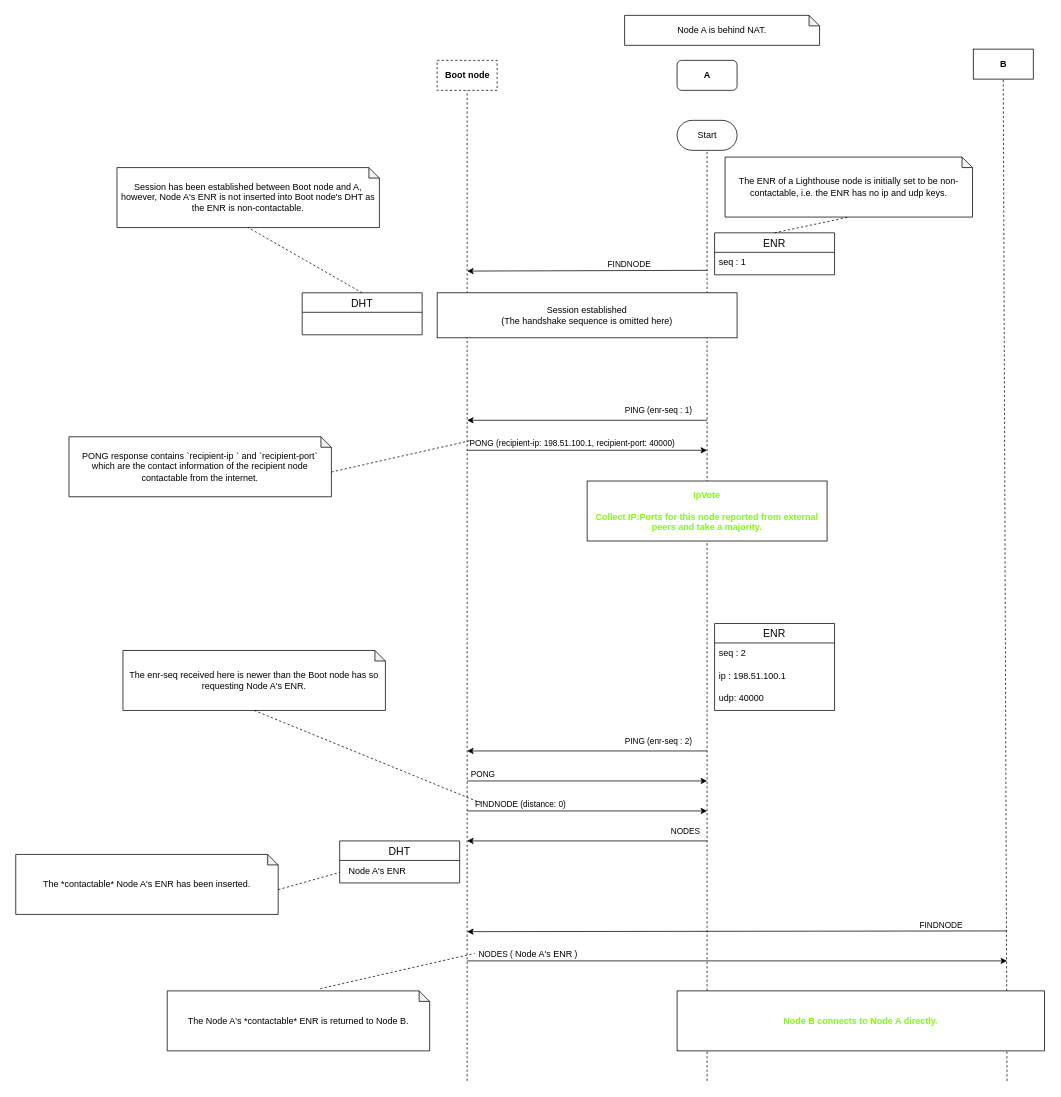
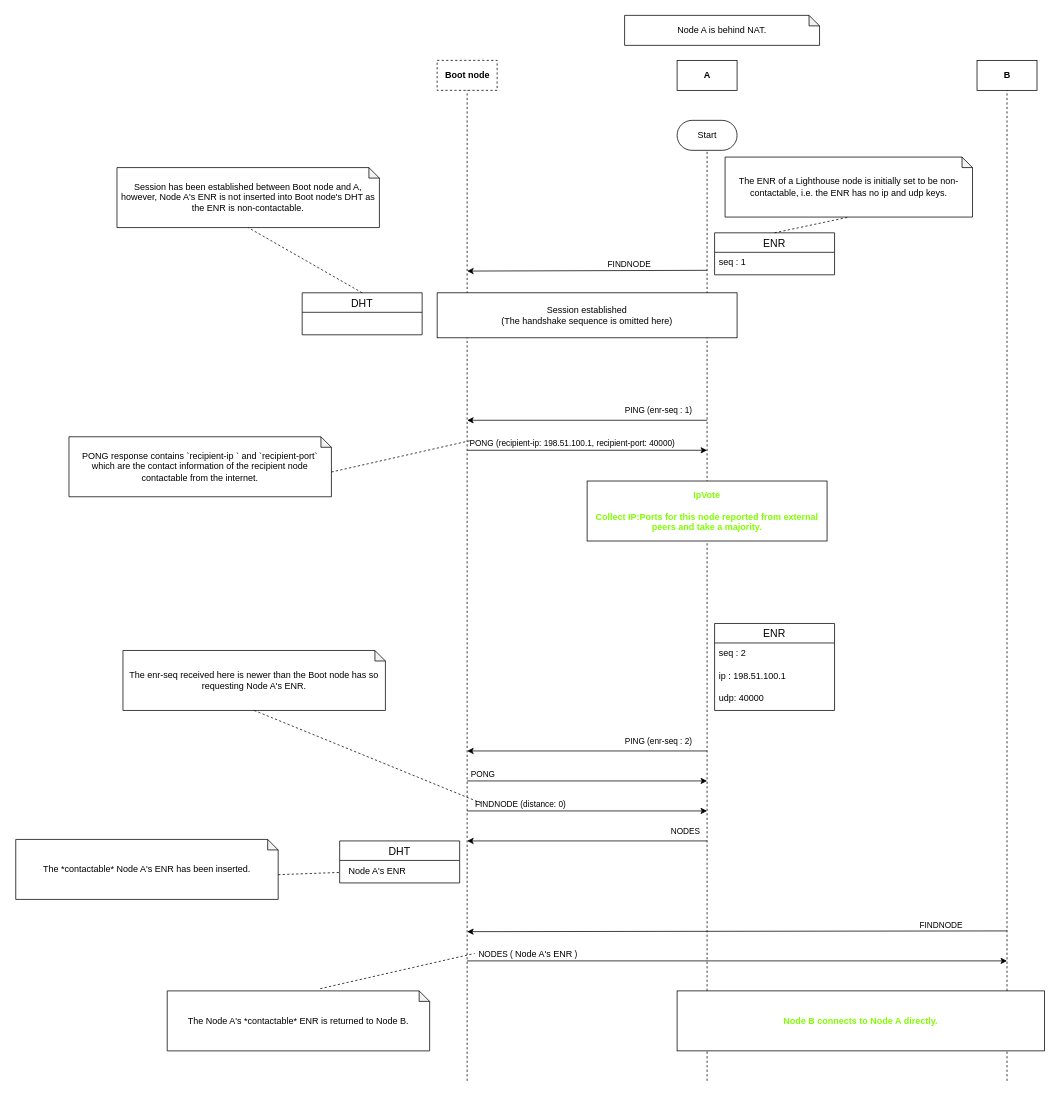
node "B": moved (1003, 64) -> (1007, 75)
node "A": shape rounded rectangle -> rectangle
node "The *contactable* Node A's ENR has been inserted.": moved (147, 885) -> (147, 870)
